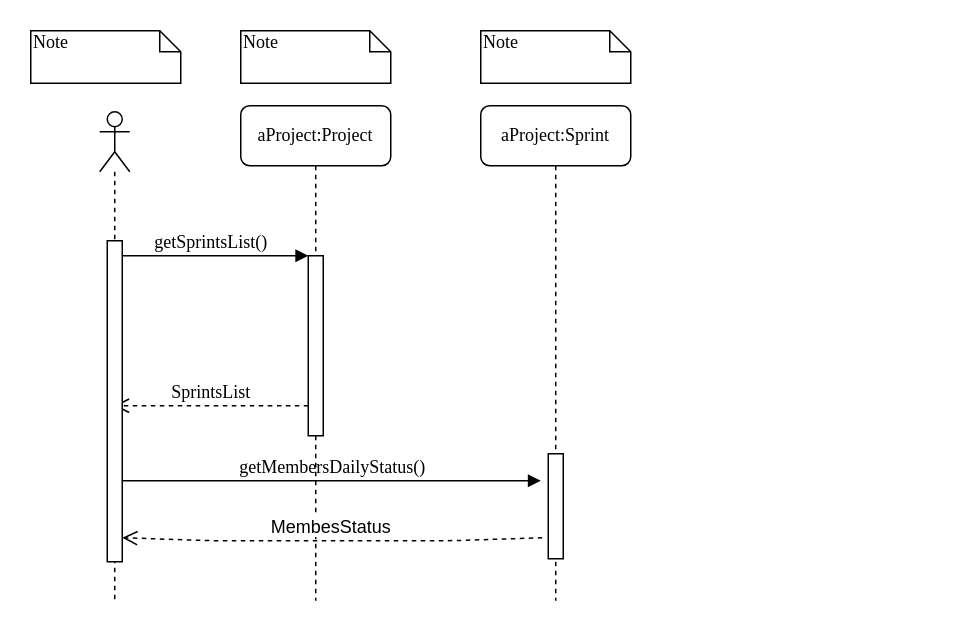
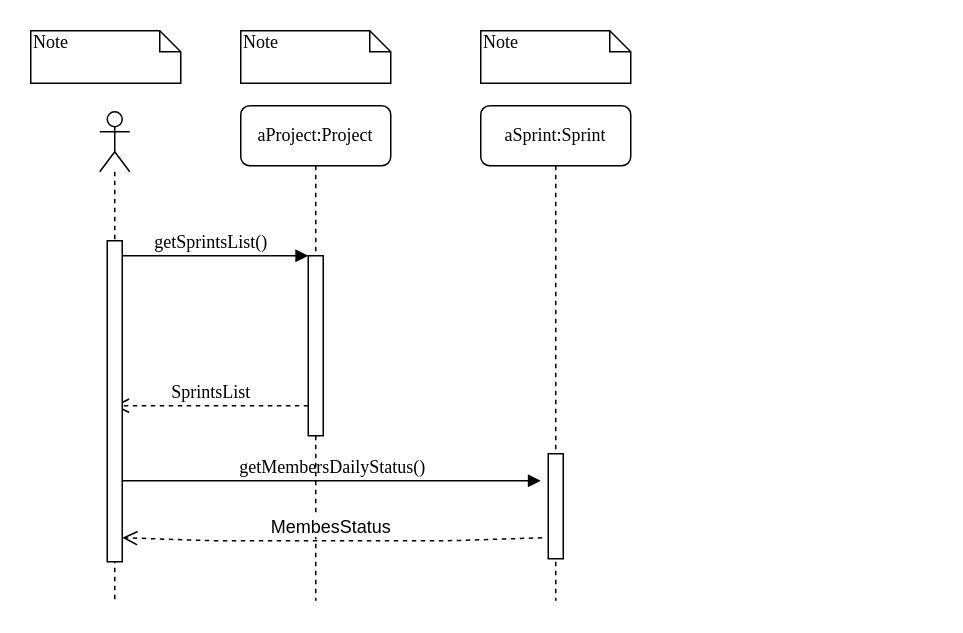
node "aProject:Sprint": label "aProject:Sprint" -> "aSprint:Sprint"
